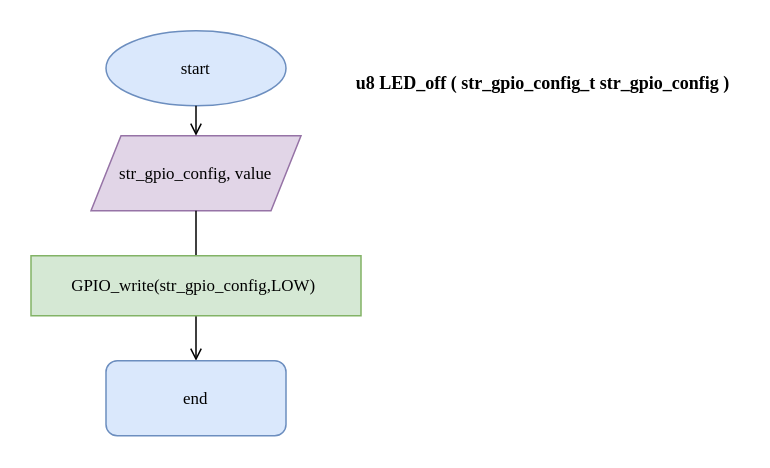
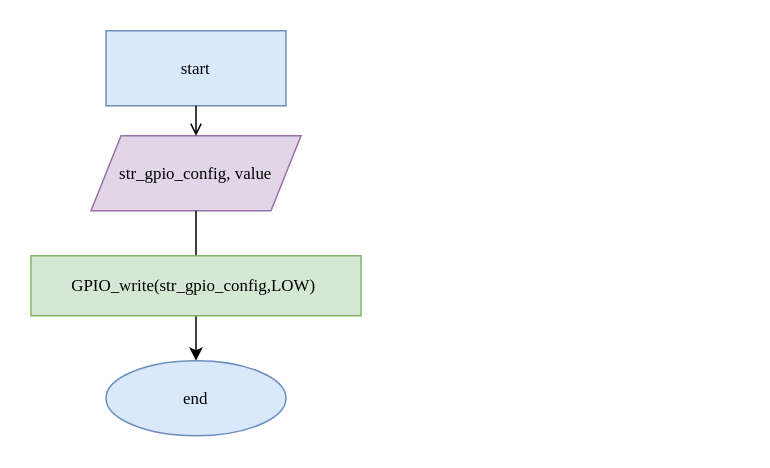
node "start": shape ellipse -> rectangle
node "u8 LED_off ( str_gpio_config_t str_gpio_config )": removed
edge "GPIO_write(str_gpio_config,LOW)" -> "end": arrowhead open -> classic
node "end": shape rounded rectangle -> ellipse
